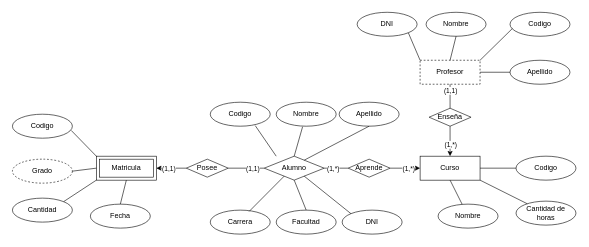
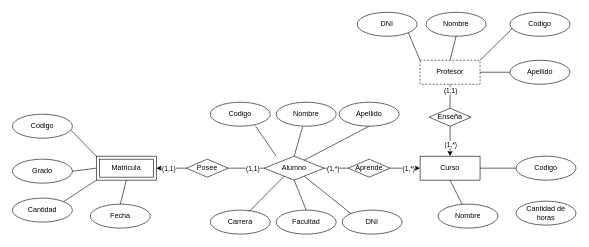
node "Grado": style dashed -> solid
edge "Curso" -- "Cantidad de horas": removed
